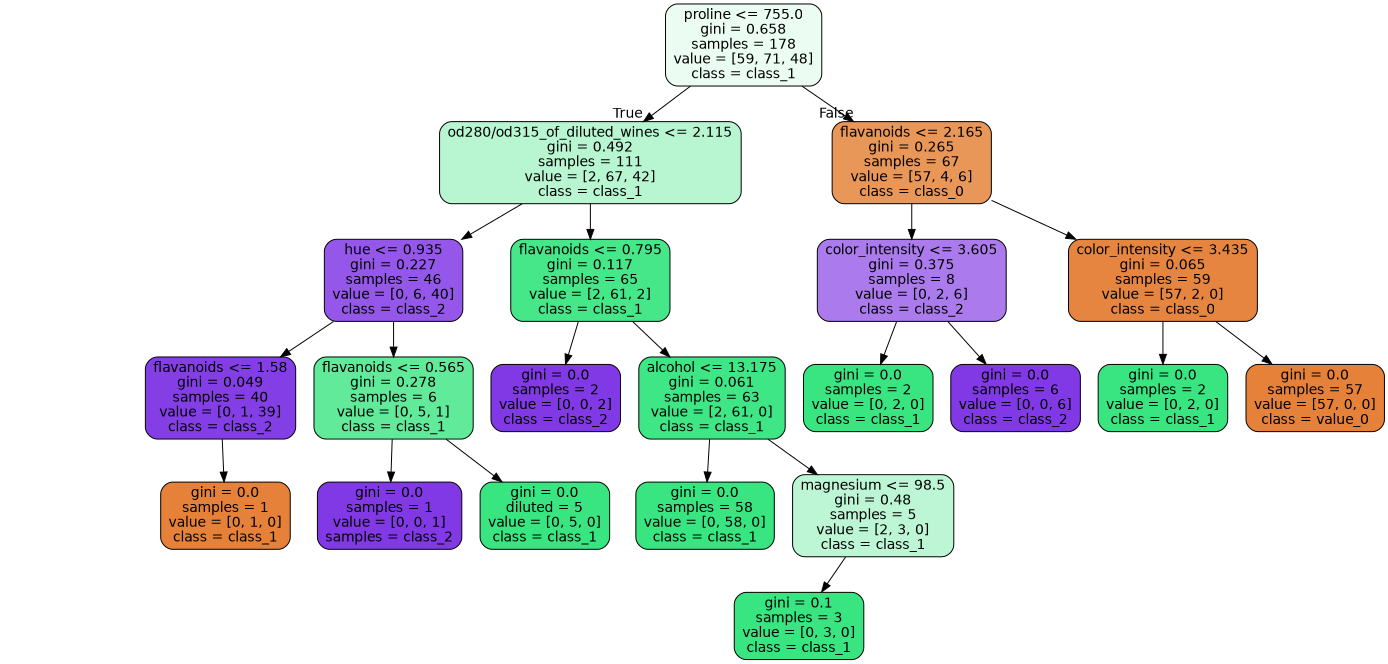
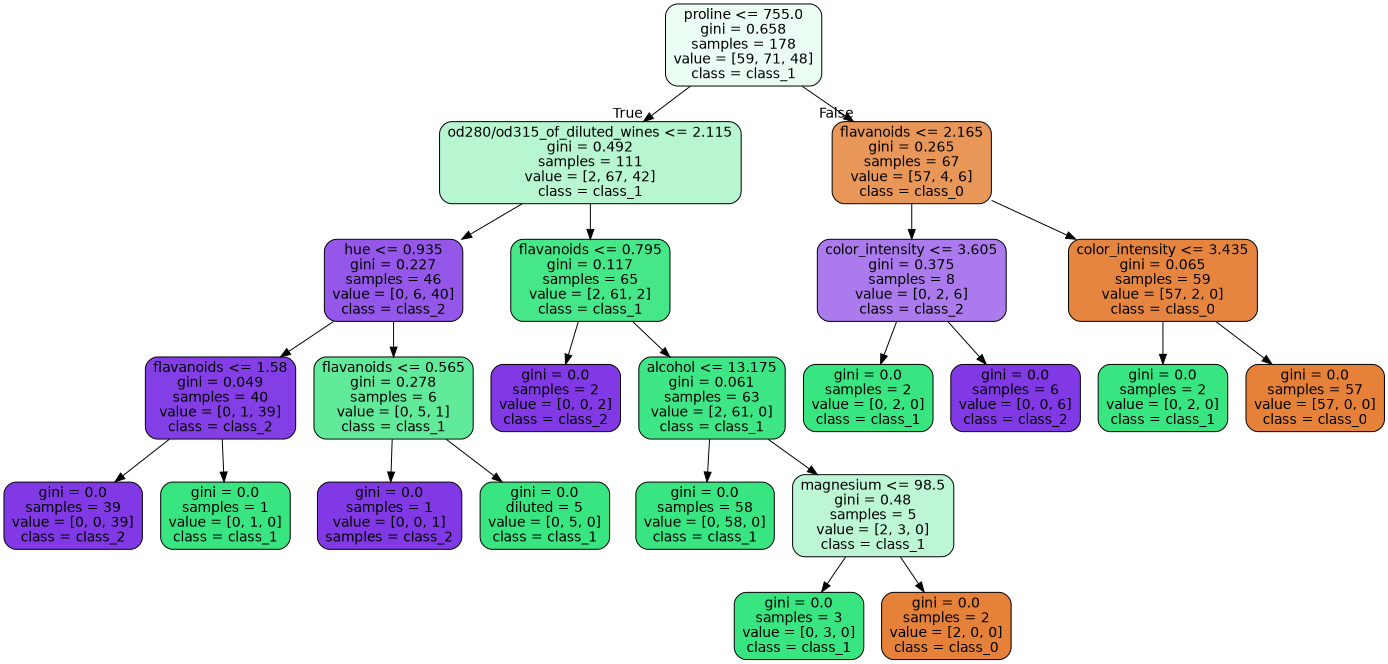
node "gini = 0.0 samples = 57 value = [57, 0, 0] class = value_0": label "gini = 0.0 samples = 57 value = [57, 0, 0] class = value_0" -> "gini = 0.0 samples = 57 value = [57, 0, 0] class = class_0"
node "gini = 0.0 samples = 39 value = [0, 0, 39] class = class_2": added
node "gini = 0.0 samples = 1 value = [0, 1, 0] class = class_1": fillcolor #e58139 -> #39e581
node "gini = 0.1 samples = 3 value = [0, 3, 0] class = class_1": label "gini = 0.1 samples = 3 value = [0, 3, 0] class = class_1" -> "gini = 0.0 samples = 3 value = [0, 3, 0] class = class_1"
node "gini = 0.0 samples = 2 value = [2, 0, 0] class = class_0": added
